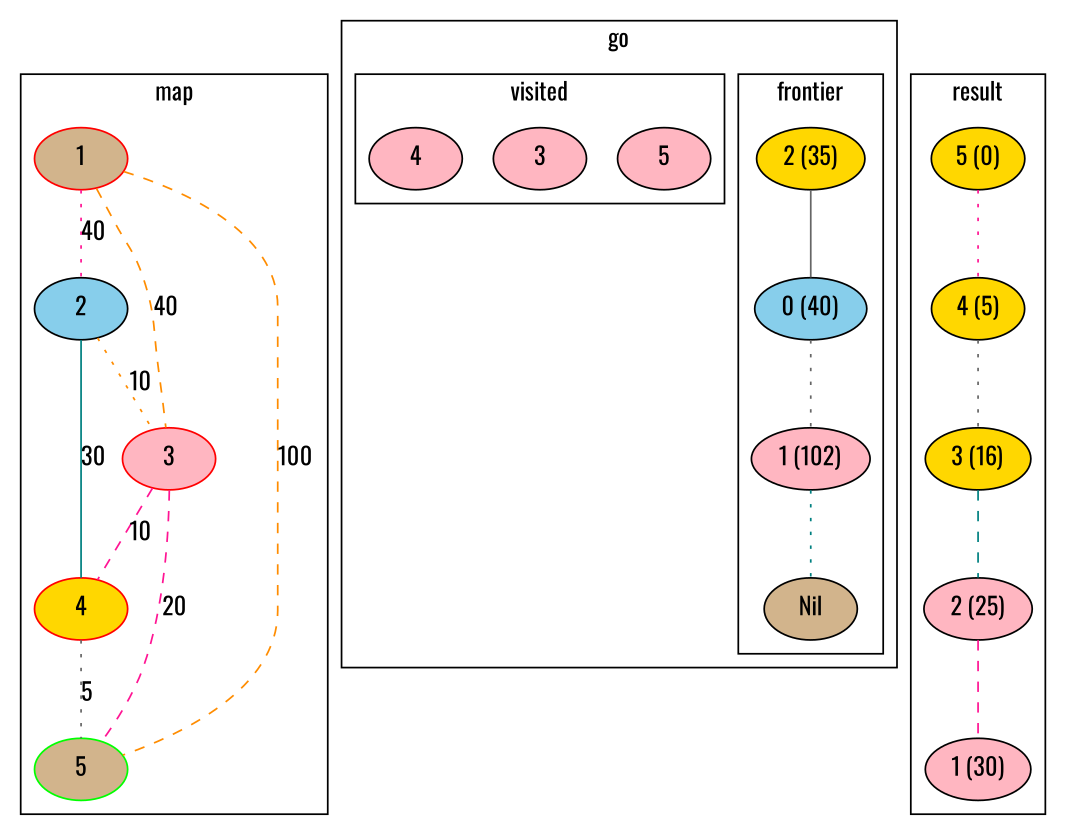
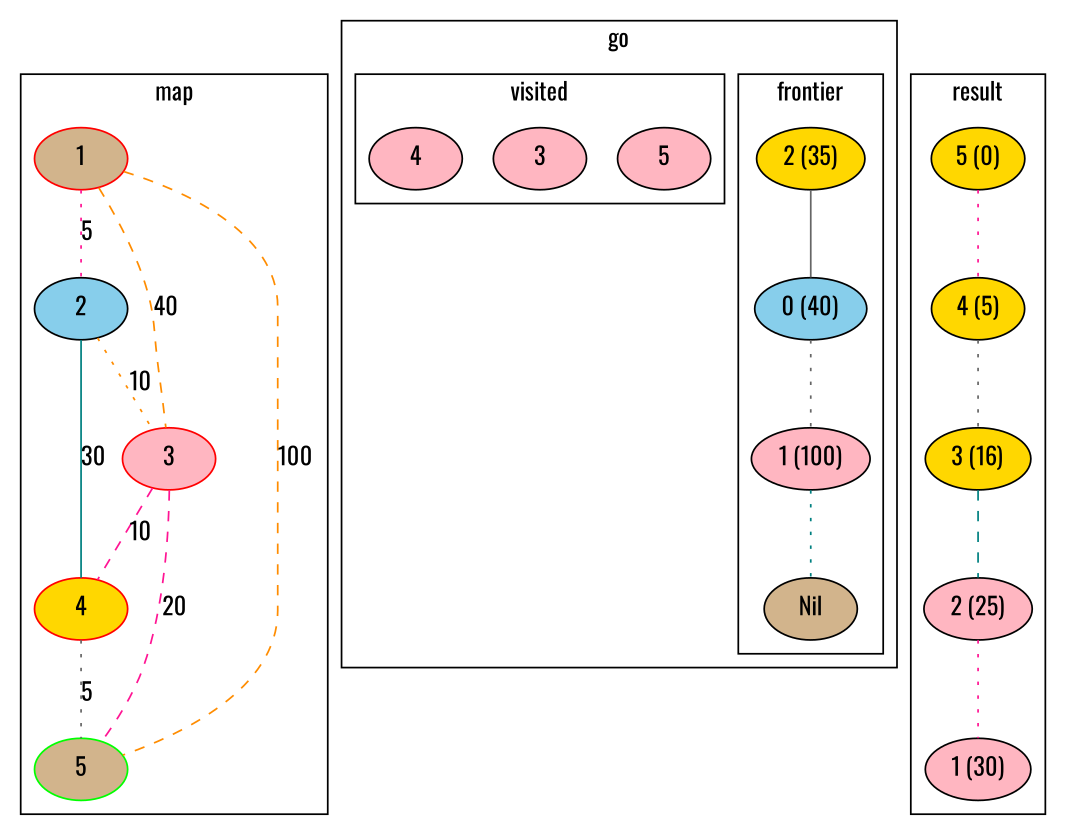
edge "1" -- "2": label "40" -> "5"
node "1 (102)": label "1 (102)" -> "1 (100)"
edge "2 (25)" -- "1 (30)": style dashed -> dotted
